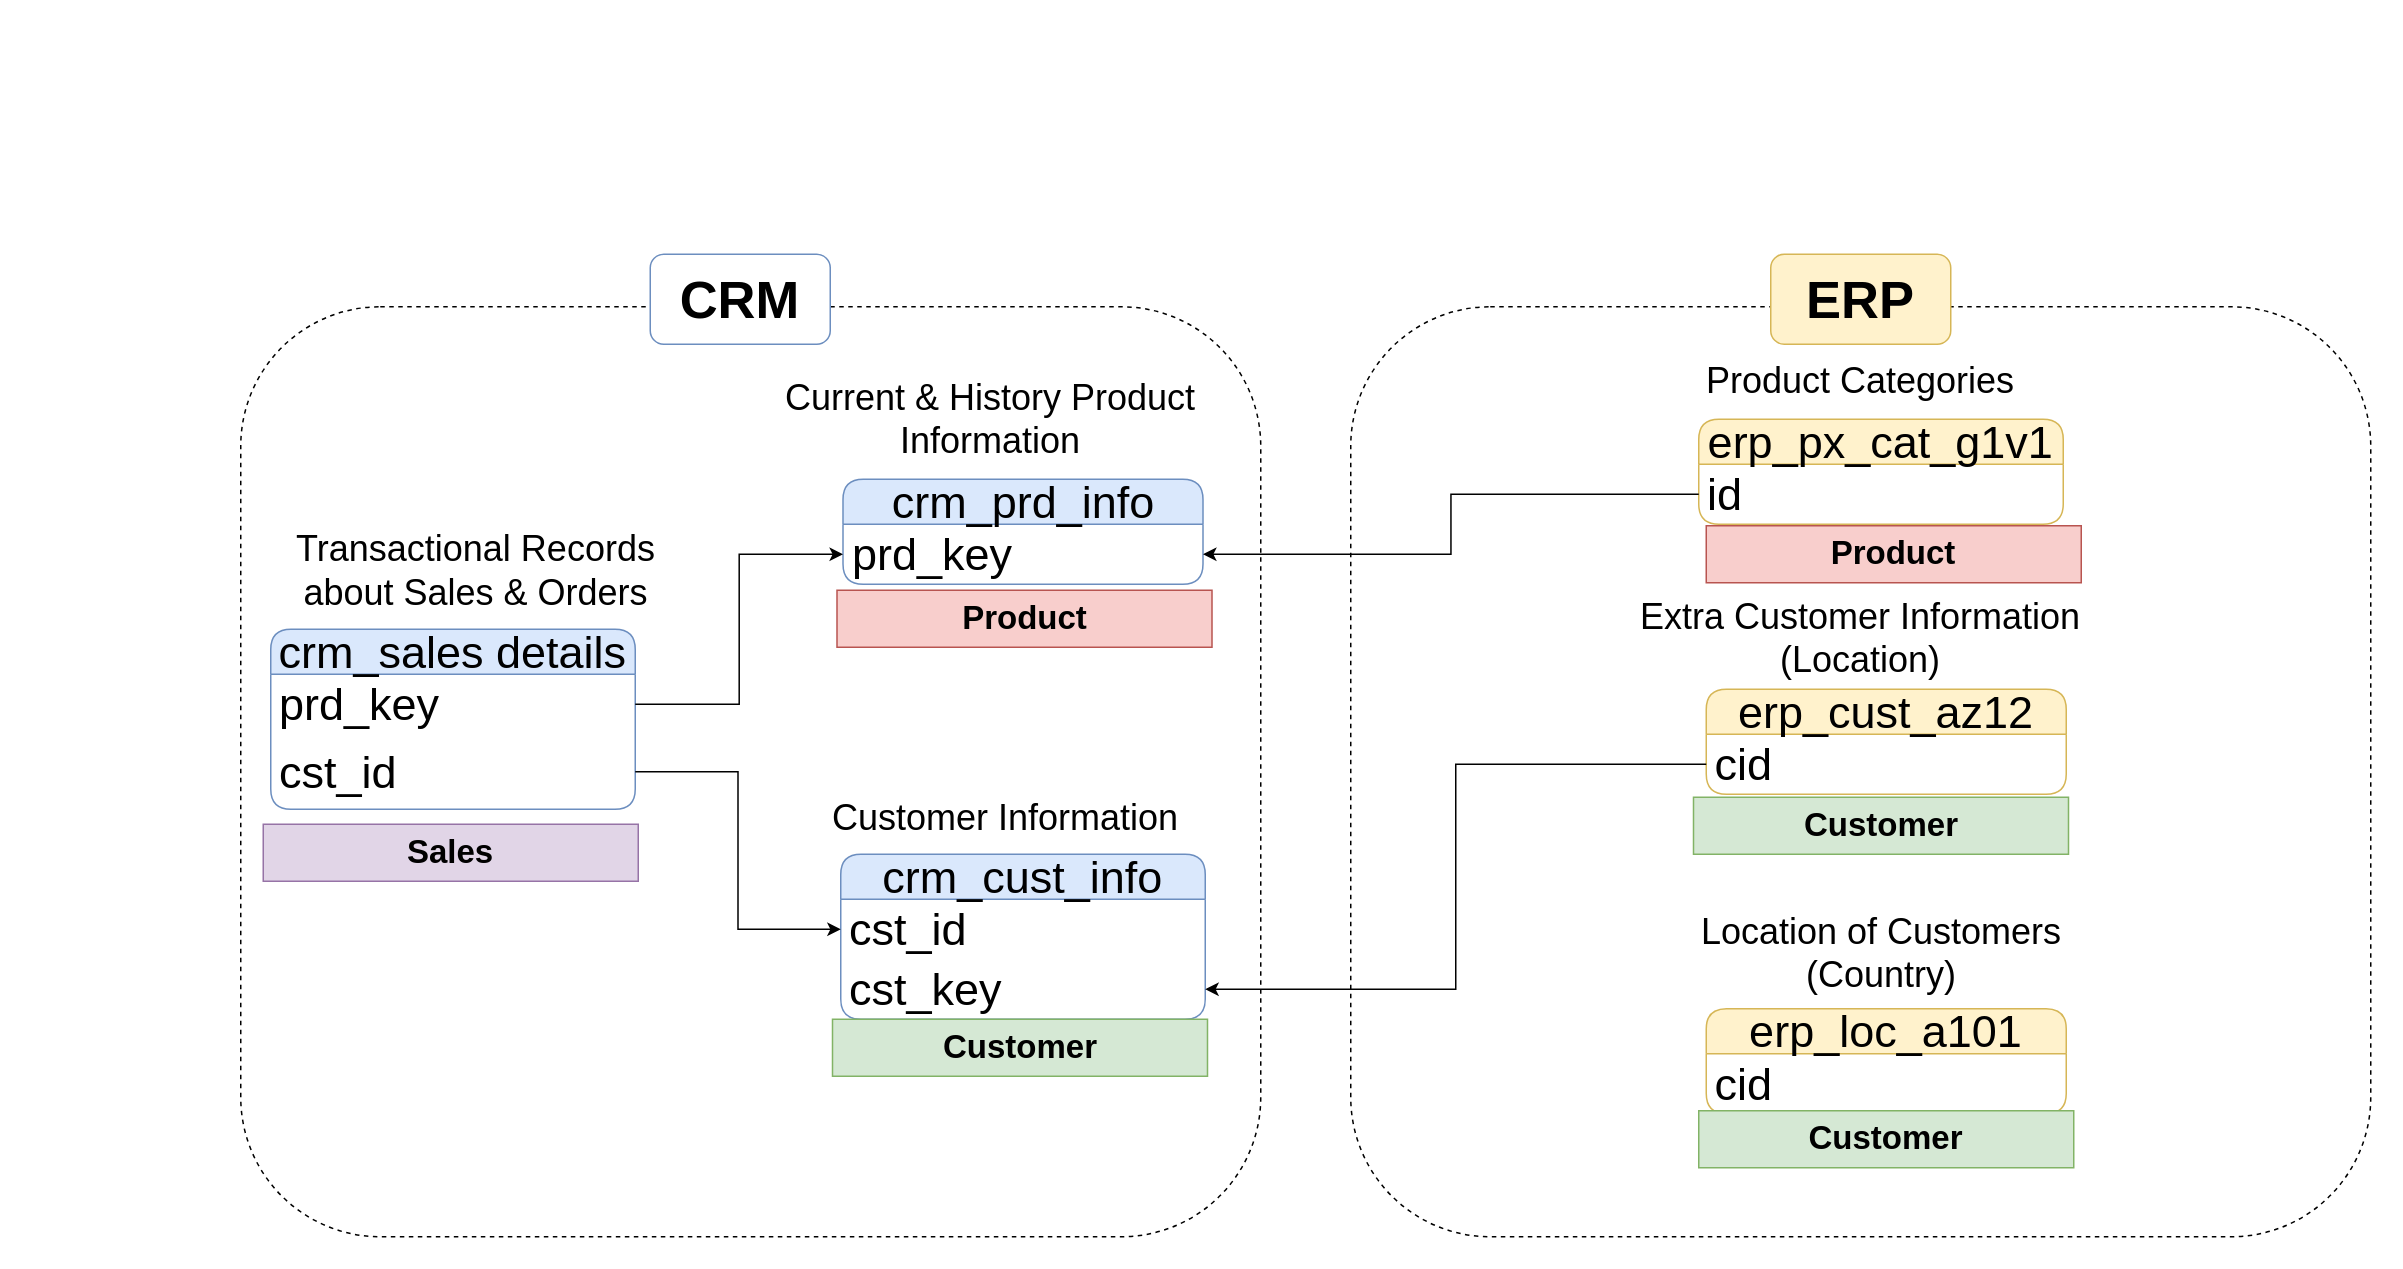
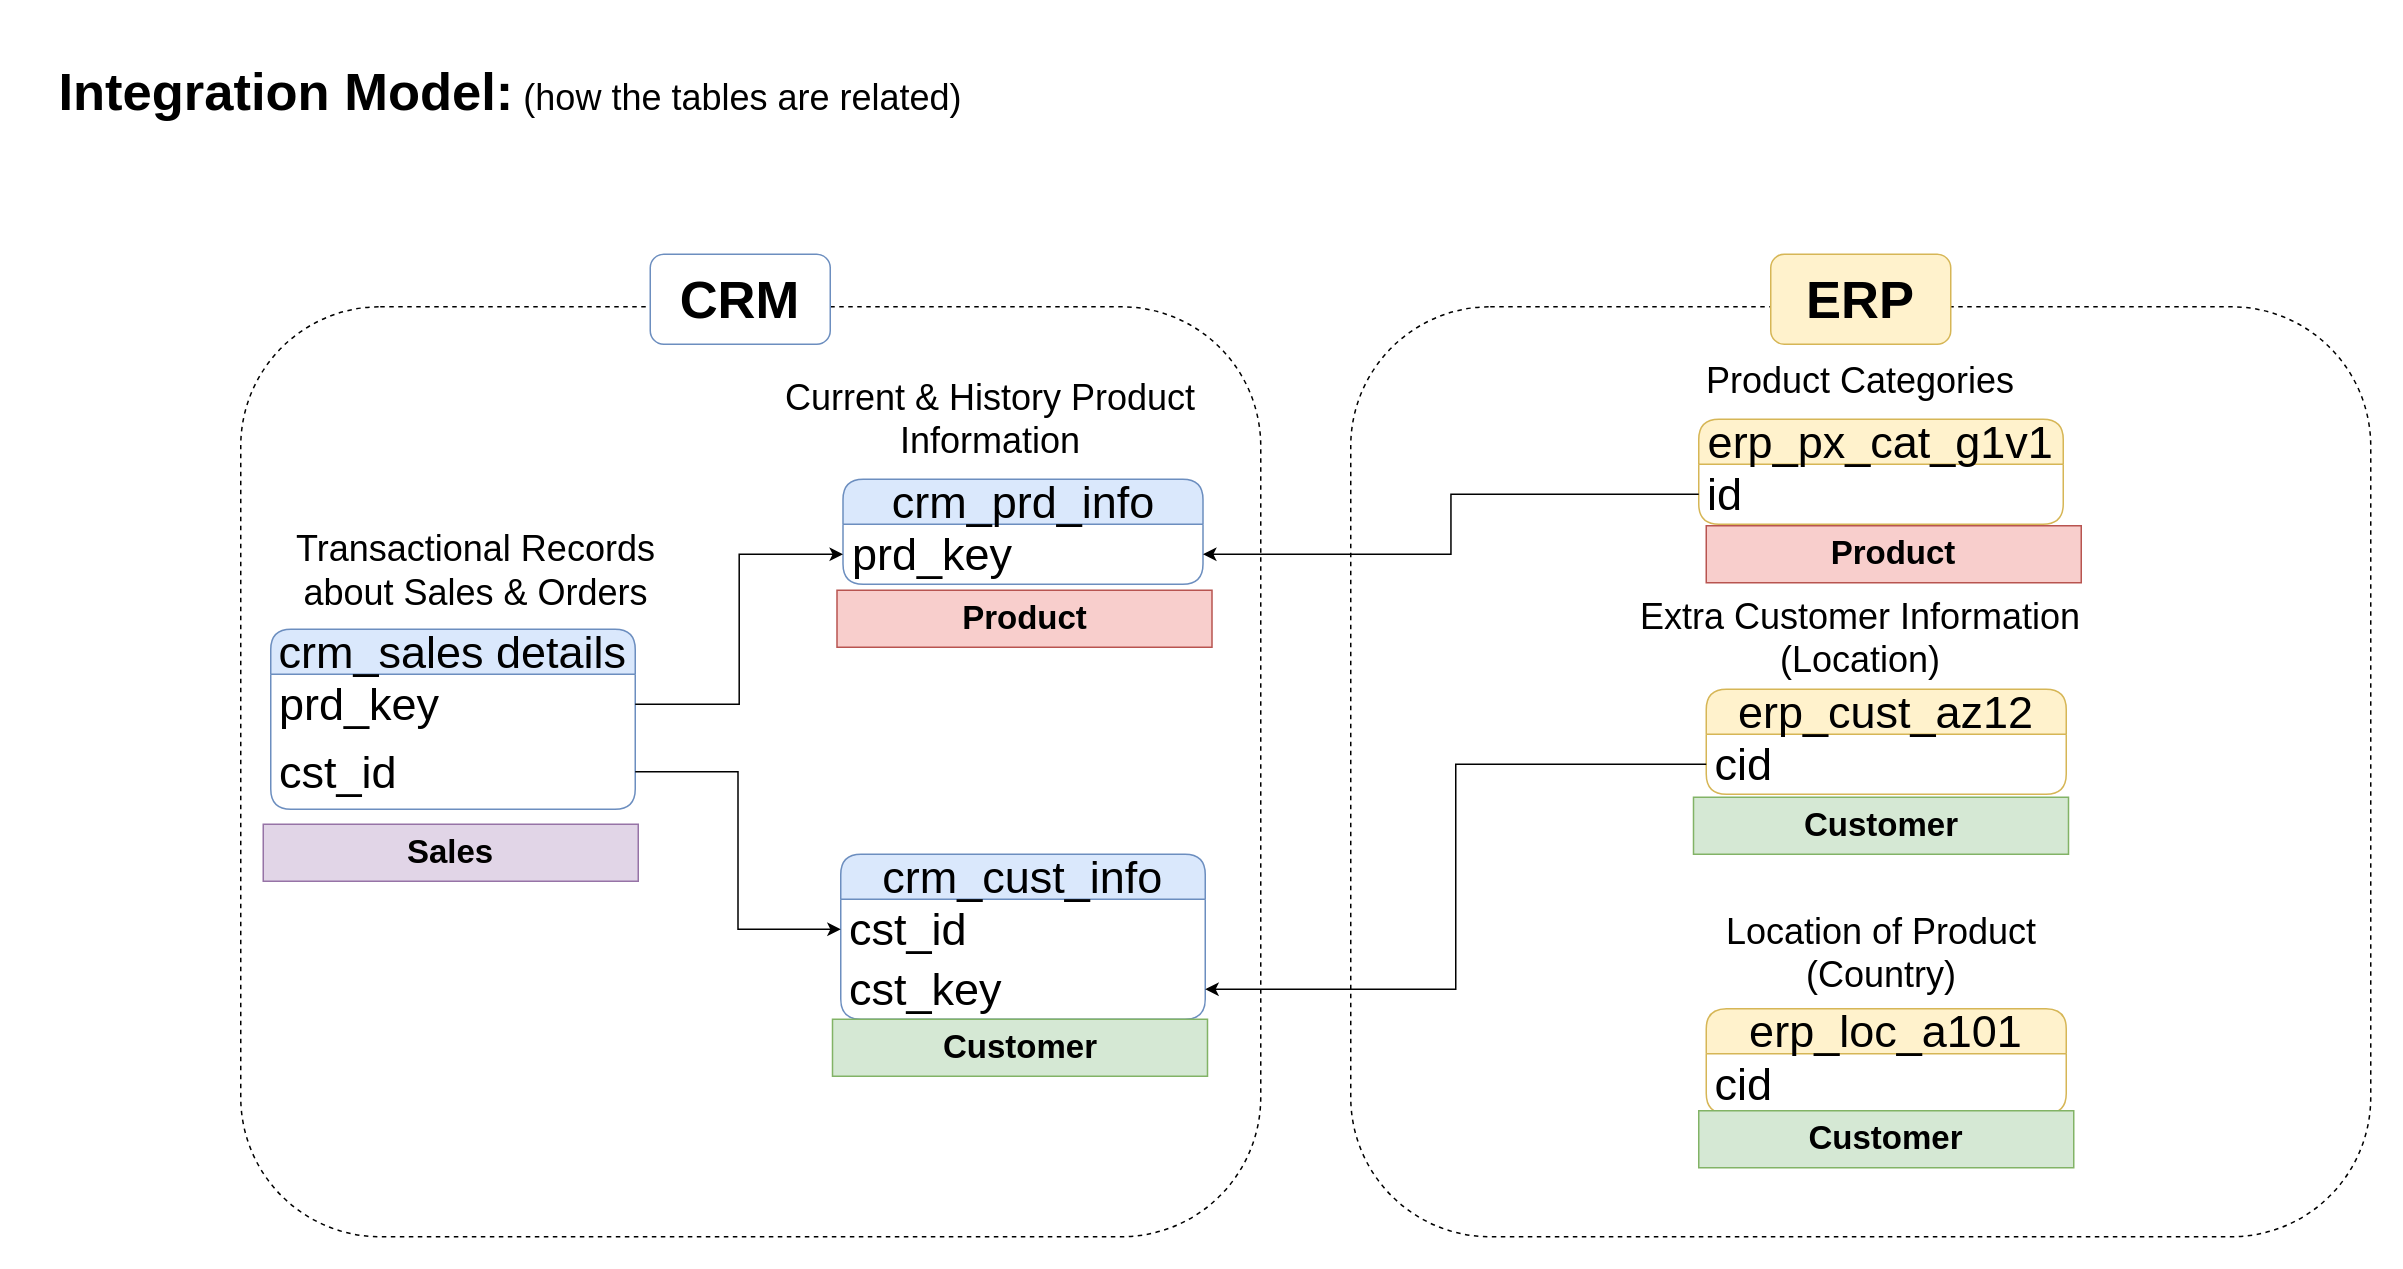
node "Integration Model: (how the tables are related)": added
node "Customer Information": removed
node "Location of Customers (Country)": label "Location of Customers (Country)" -> "Location of Product (Country)"
